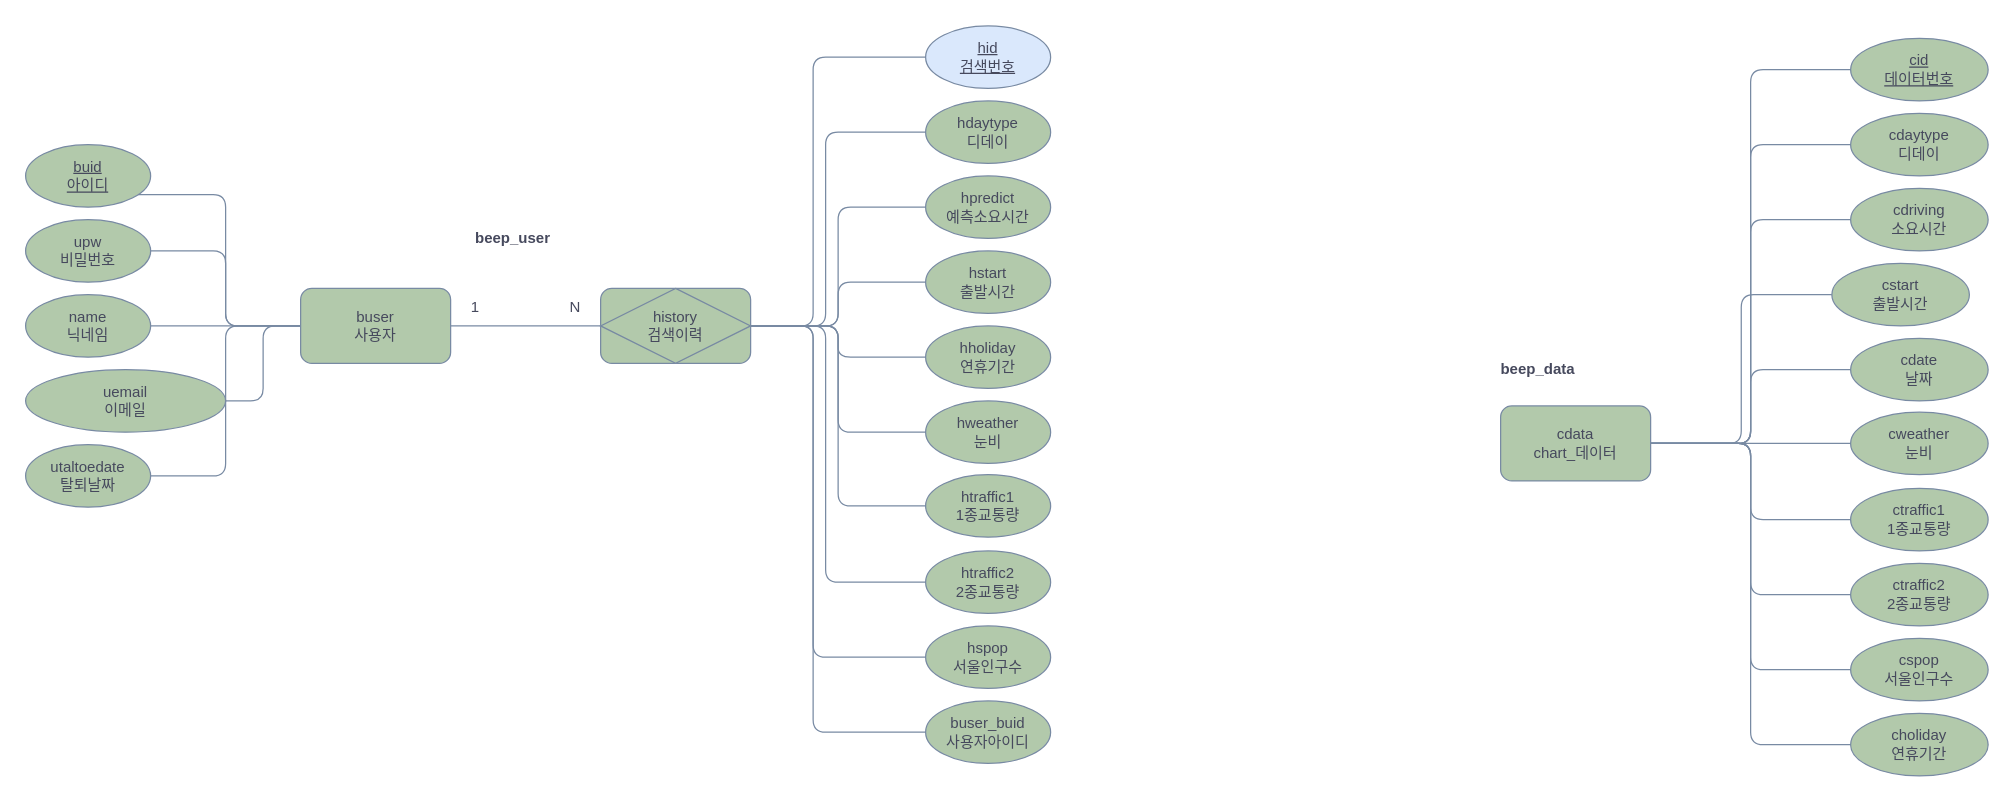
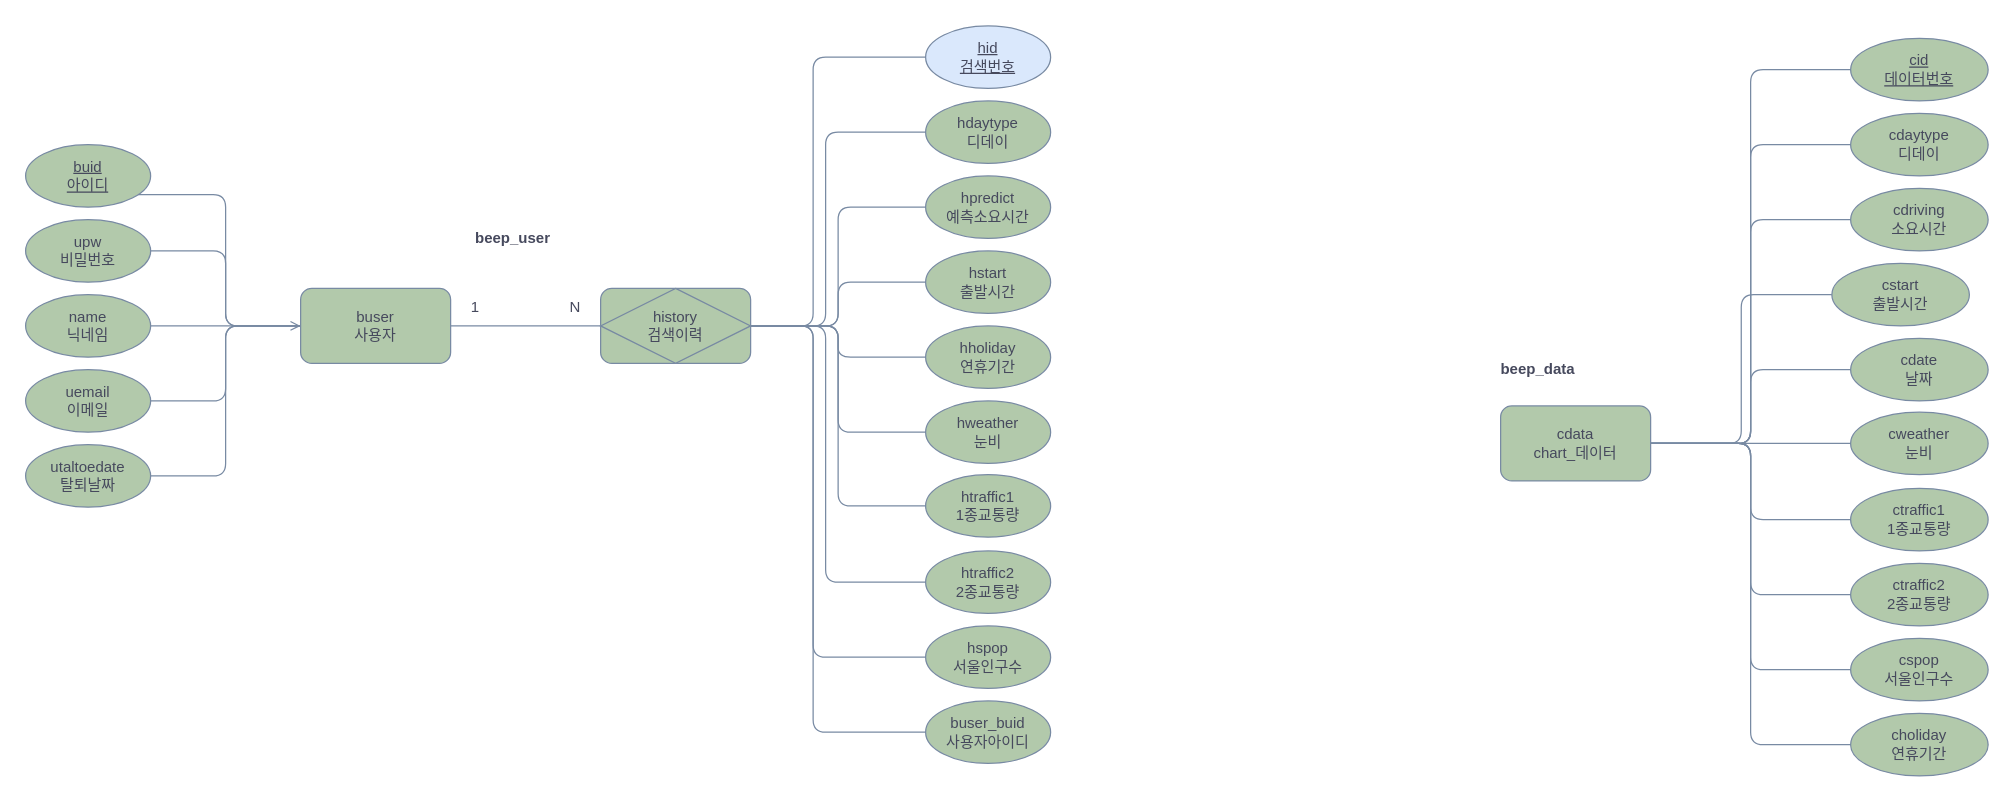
node "uemail 이메일": size 200x63 -> 125x63
edge "buser 사용자" -- "utaltoedate 탈퇴날짜": arrowhead none -> open
